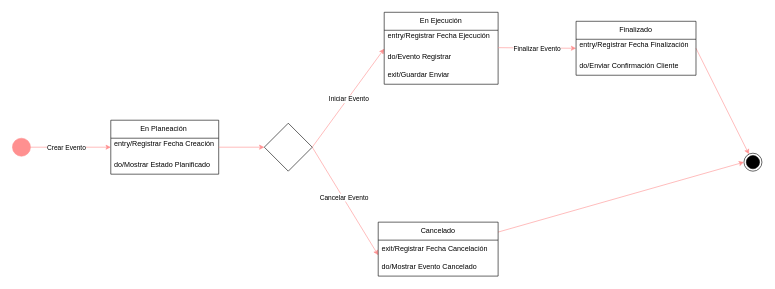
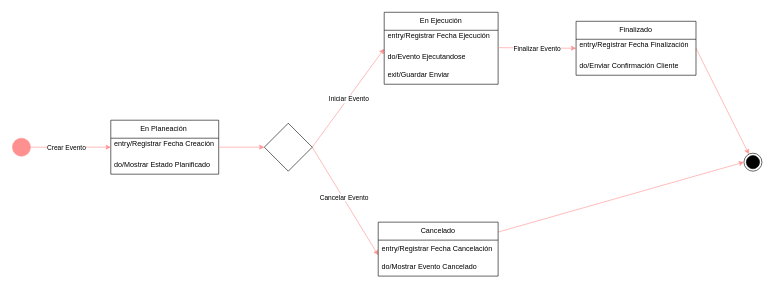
node "do/Evento Registrar": label "do/Evento Registrar" -> "do/Evento Ejecutandose"
node "exit/Registrar Fecha Cancelación": label "exit/Registrar Fecha Cancelación" -> "entry/Registrar Fecha Cancelación"
